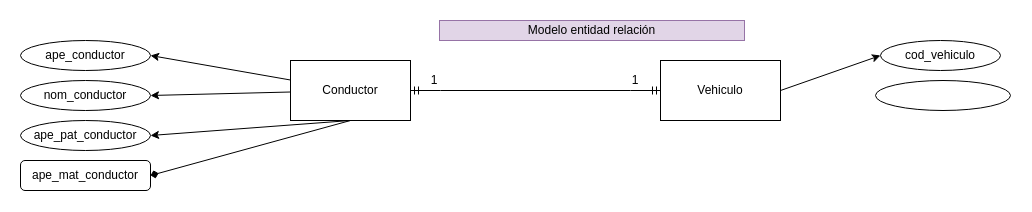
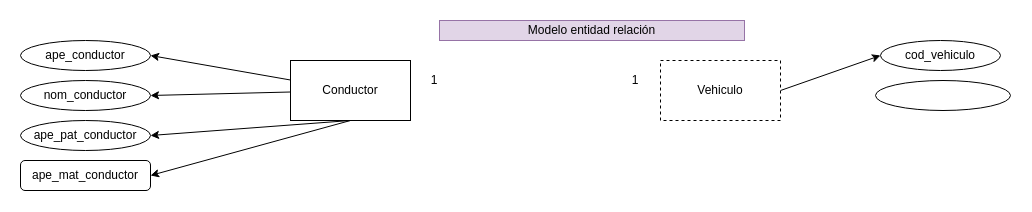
edge "Conductor" -- "Vehiculo": removed
node "Vehiculo": style solid -> dashed
edge "Conductor" -> "ape_mat_conductor": arrowhead diamond -> classic
